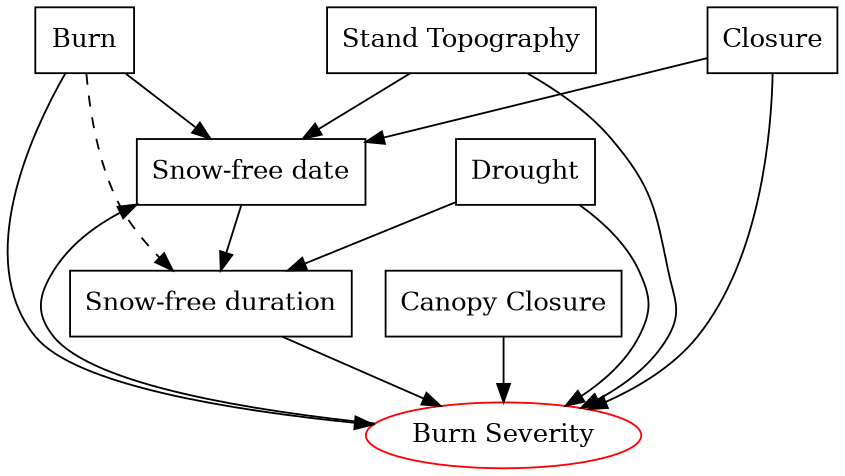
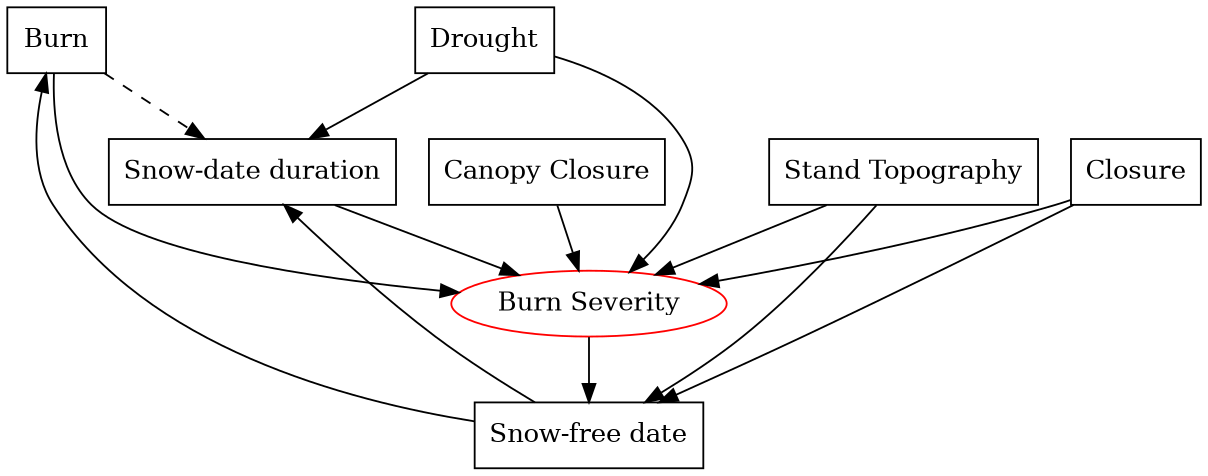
edge "Burn" -> "Snow-free date": reversed
node "Snow-free duration": label "Snow-free duration" -> "Snow-date duration"
